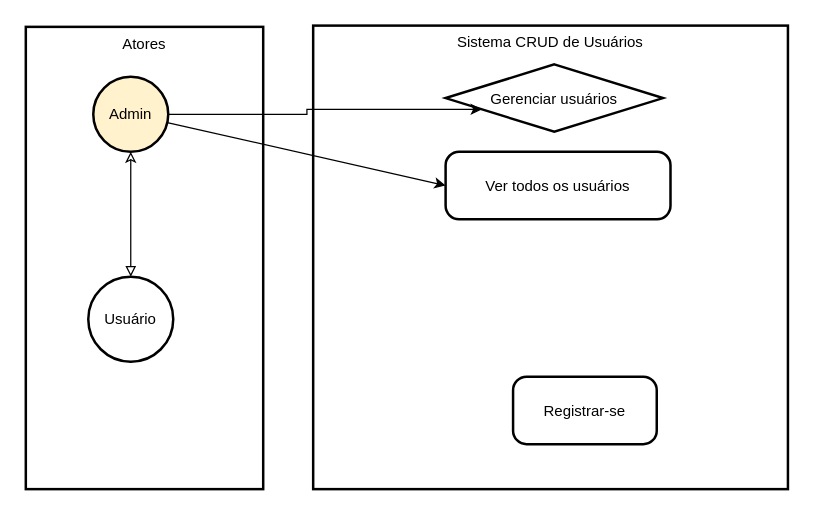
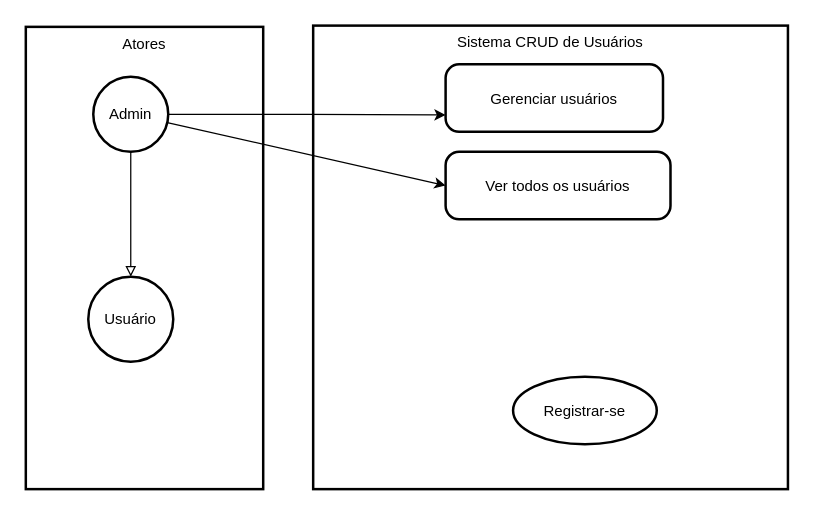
node "Gerenciar usuários": shape diamond -> rounded rectangle
node "Admin": fillcolor #fff2cc -> #ffffff
edge "Admin" -- "Usuário": arrowhead classic -> none
node "Registrar-se": shape rounded rectangle -> ellipse
